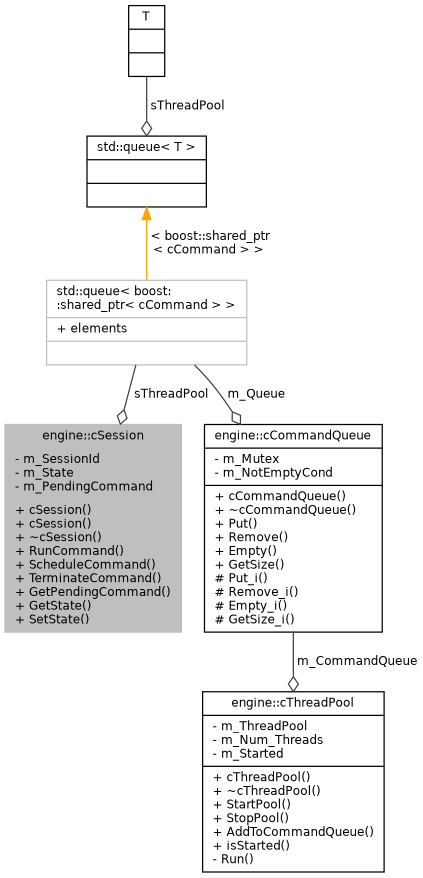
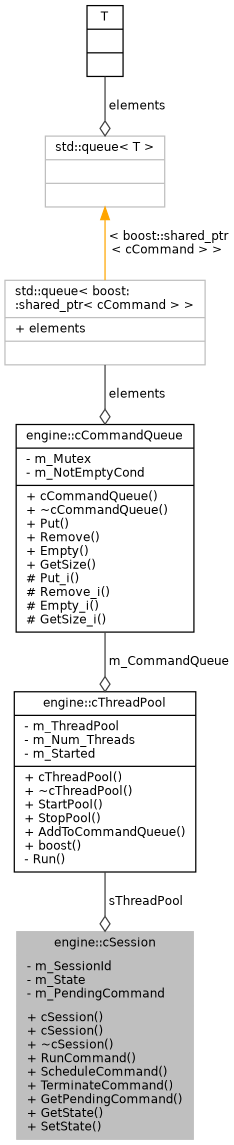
edge "T" -> "std::queue< T >": label " sThreadPool" -> " elements"
node "std::queue< T >": color black -> grey75
edge "std::queue< boost:" -> "engine::cSession": now "engine::cThreadPool" -> "engine::cSession"
edge "std::queue< boost:" -> "engine::cCommandQueue": label " m_Queue" -> " elements"
node "engine::cThreadPool": text "+ isStarted()" -> "+ boost()"
